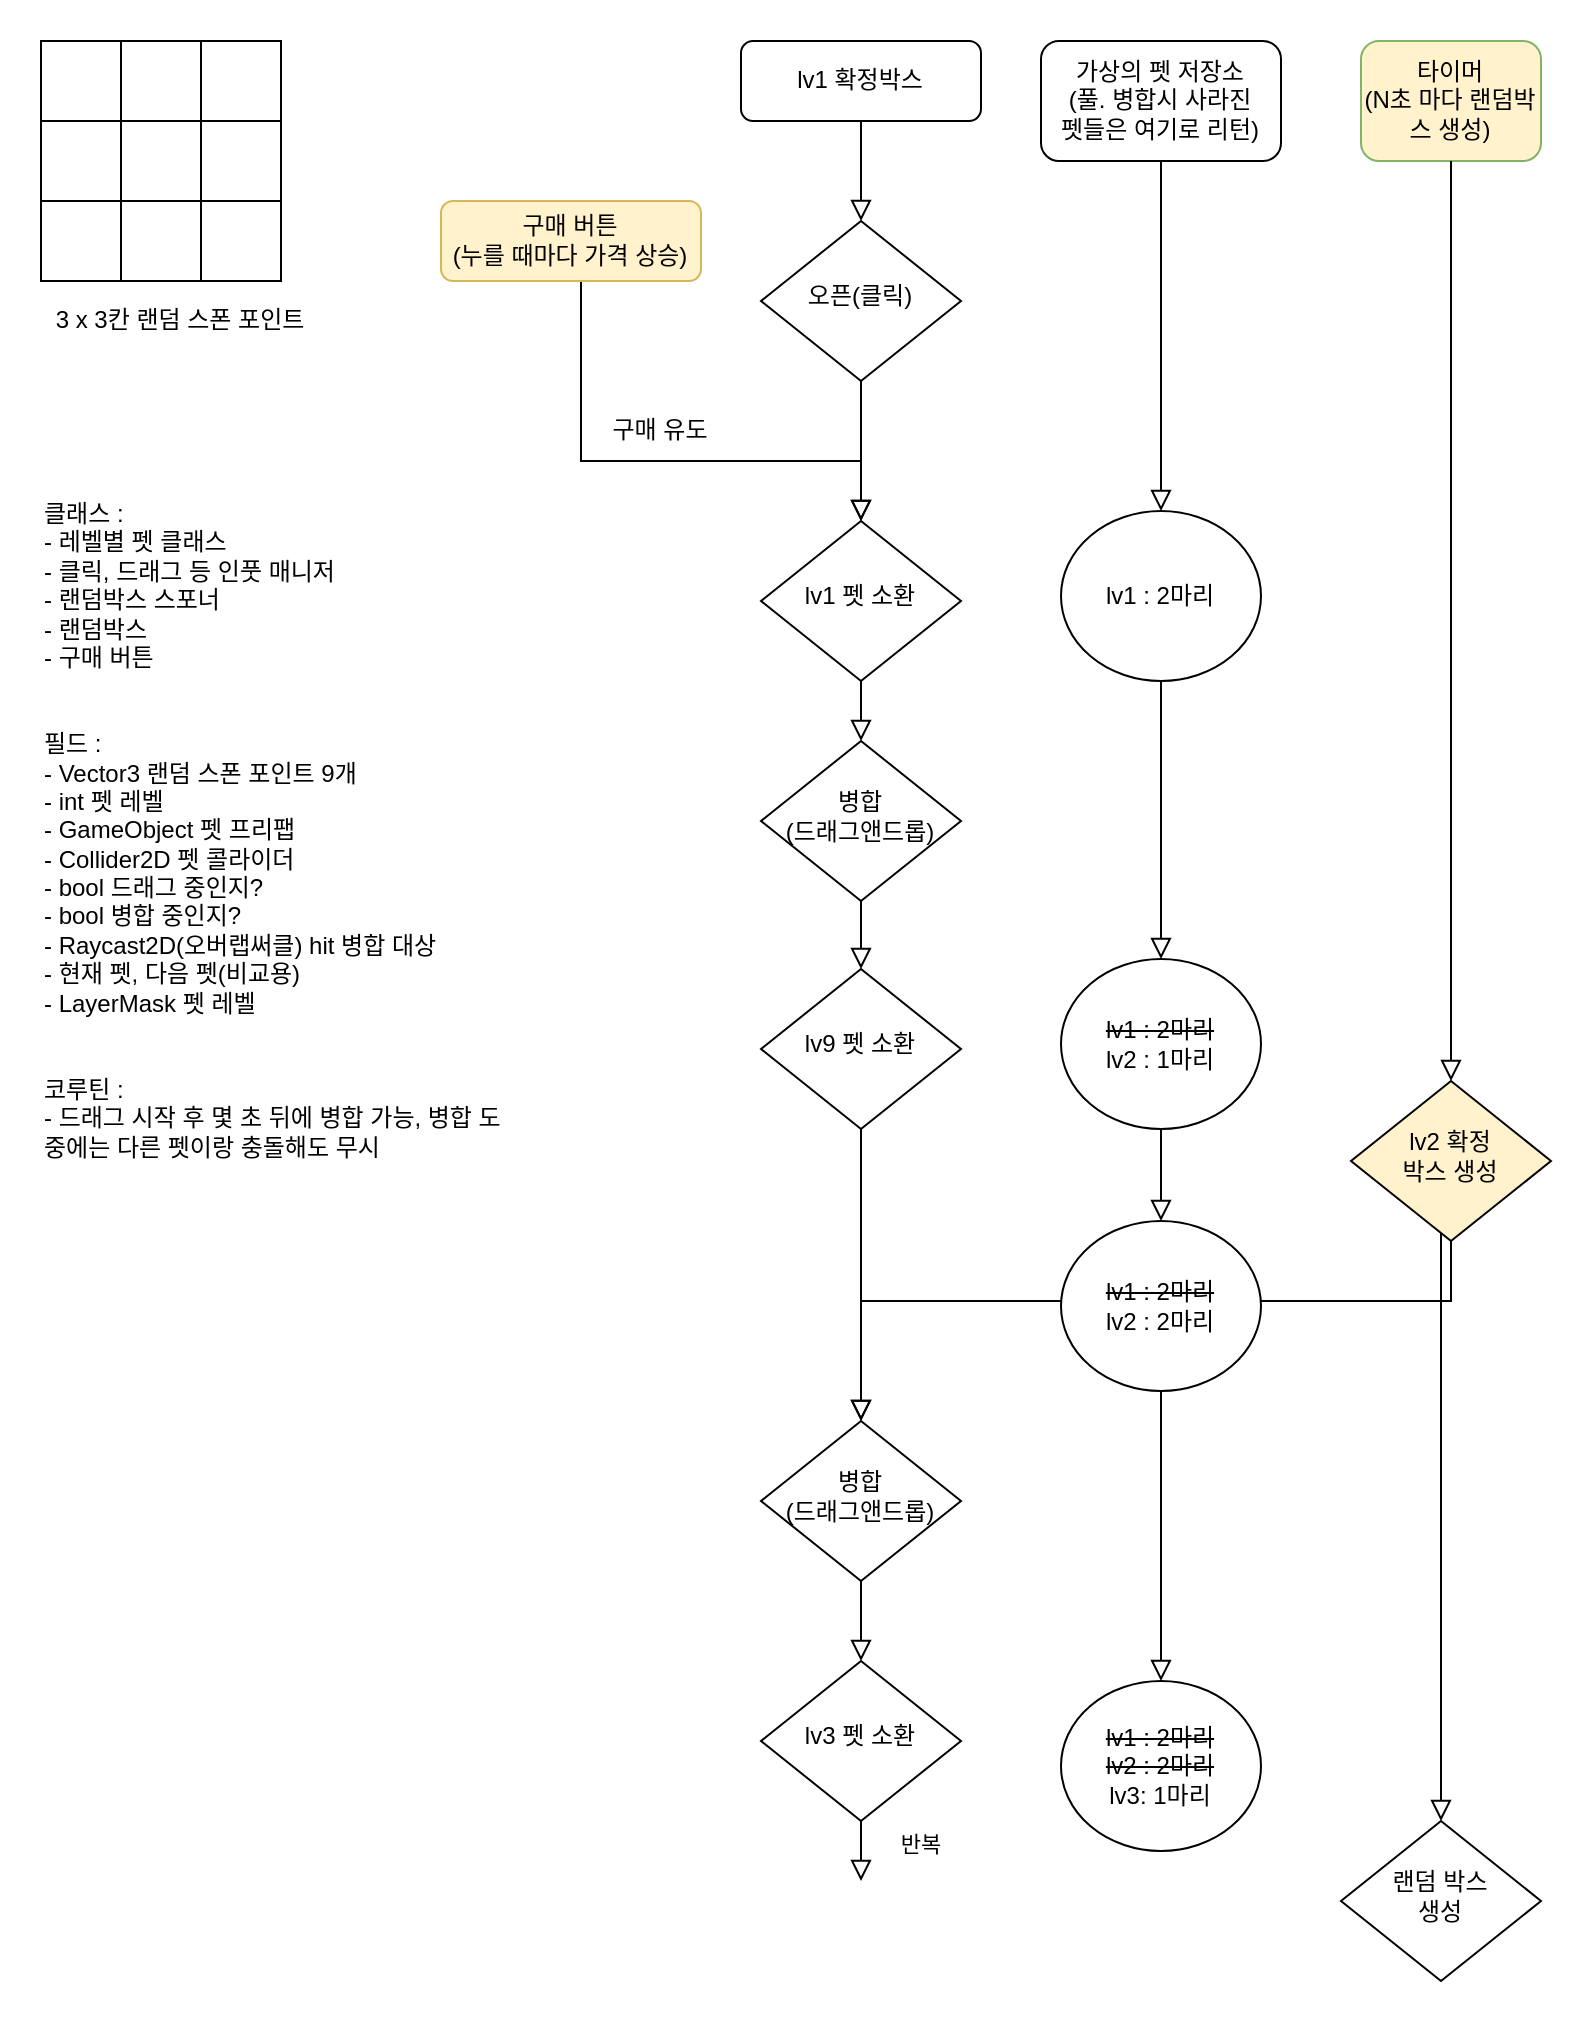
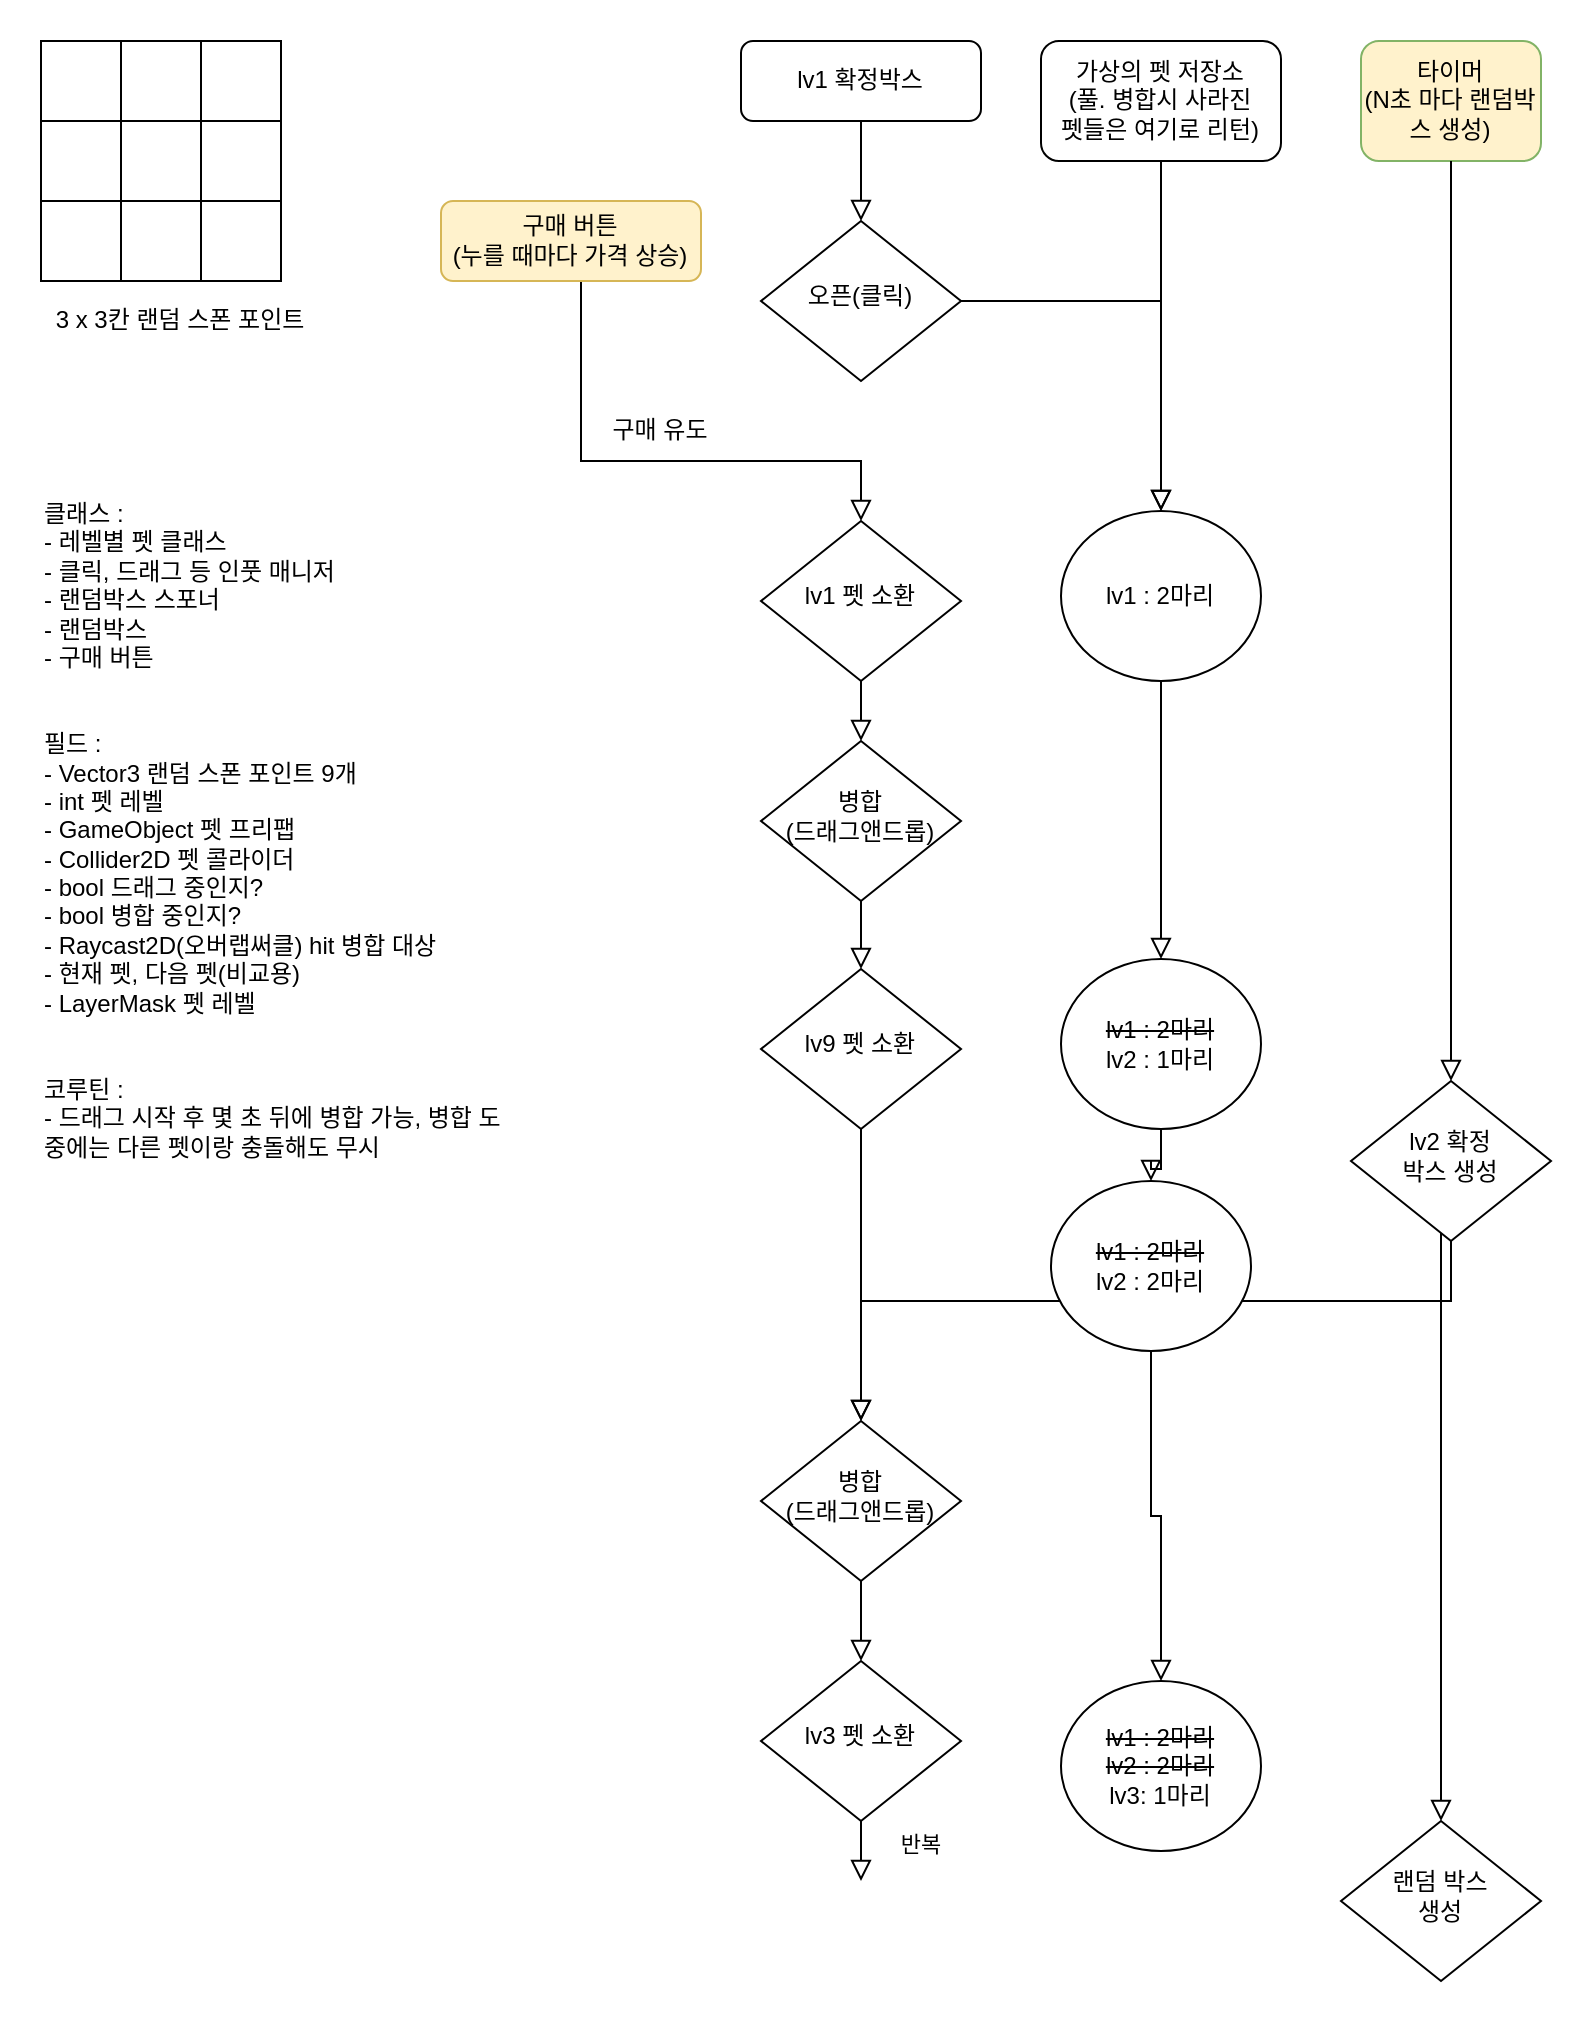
edge "오픈(클릭)" -> "lv1 펫 소환": now "오픈(클릭)" -> "lv1 : 2마리"
node "lv2 확정 박스 생성": fillcolor #fff2cc -> #ffffff
node "lv1 : 2마리 lv2 : 2마리": moved (1161, 1306) -> (1151, 1266)
